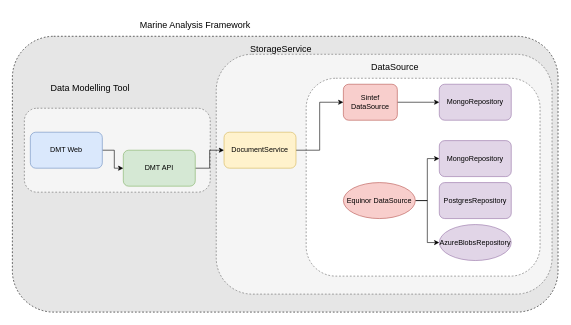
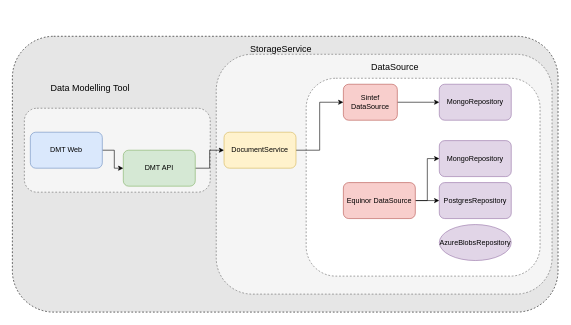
node "Marine Analysis Framework": removed
node "Equinor DataSource": shape ellipse -> rounded rectangle
edge "Equinor DataSource" -> "AzureBlobsRepository": now "Equinor DataSource" -> "PostgresRepository"
